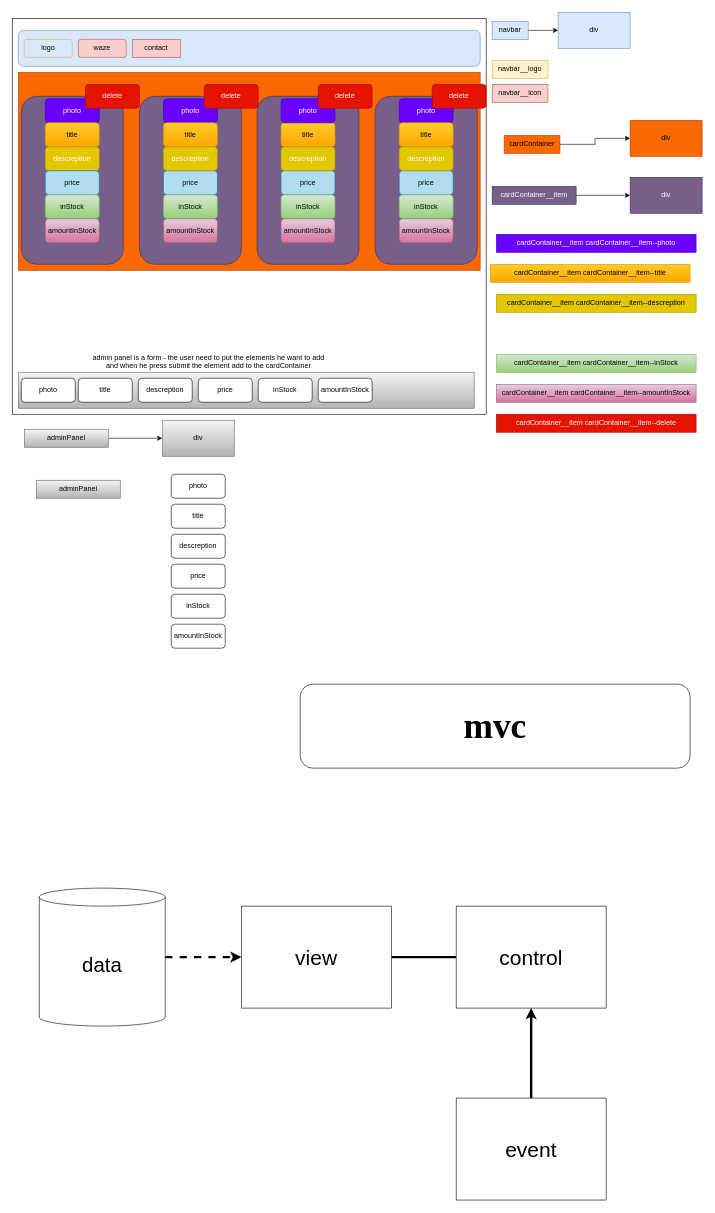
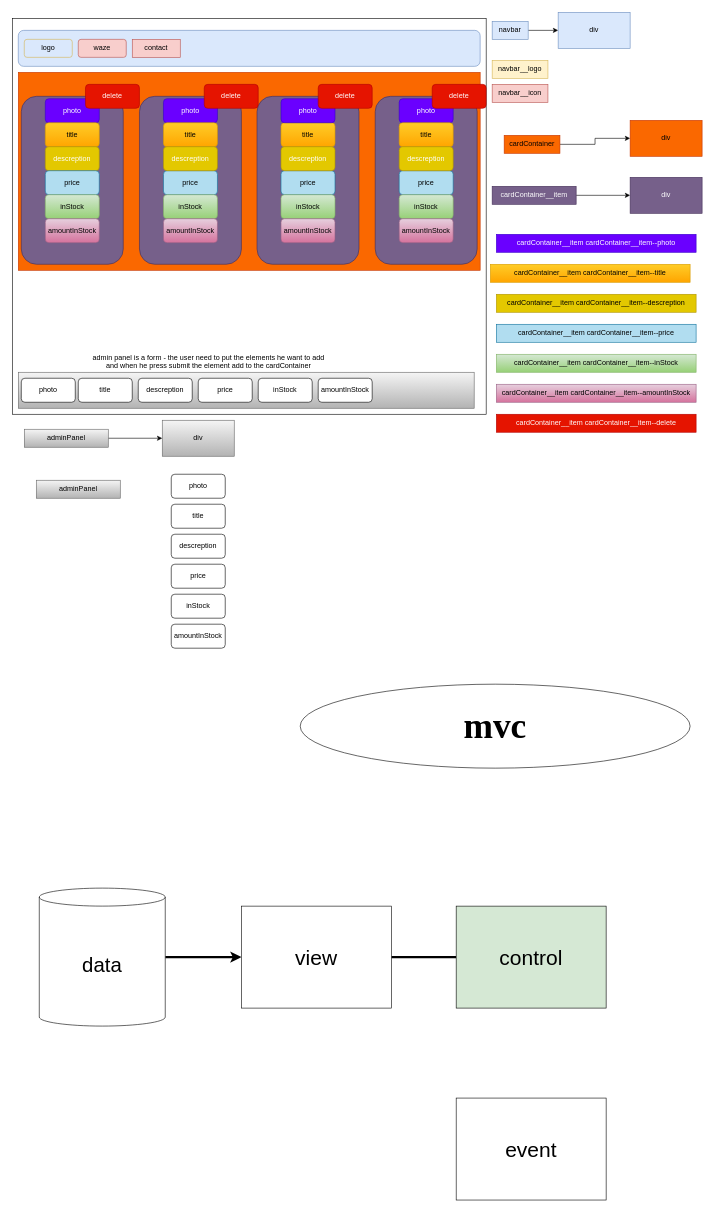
node "cardContainer__item cardContainer__item--price": added
node "mvc": shape rounded rectangle -> ellipse
edge "data" -> "view": style dashed -> solid
node "control": fillcolor #ffffff -> #d5e8d4
edge "event" -> "control": removed
